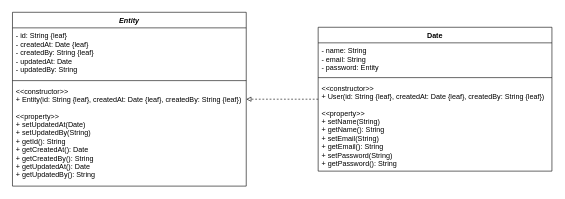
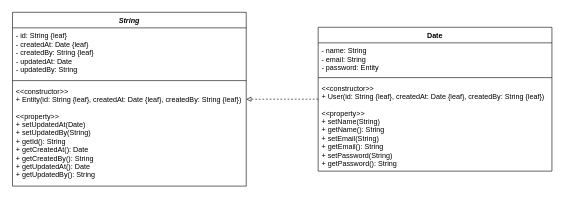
node "Entity": label "Entity" -> "String"
